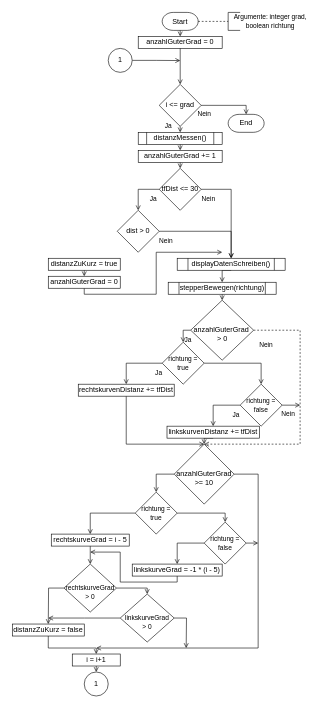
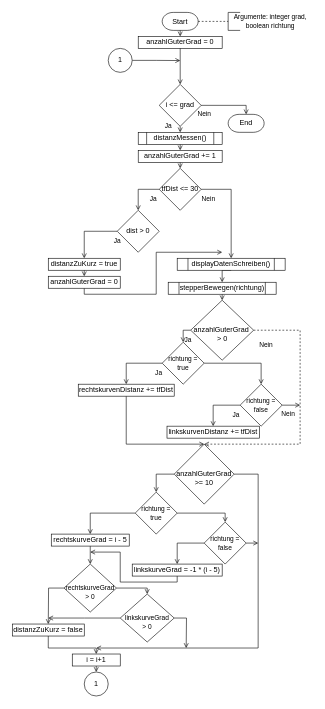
edge "dist > 0" -> "distanzZuKurz = true": added, label "Ja"
edge "dist > 0" -> "displayDatenSchreiben()": removed, label "Nein"
edge "linkskurvenDistanz += tfDist" -> "anzahlGuterGrad >= 10": removed
